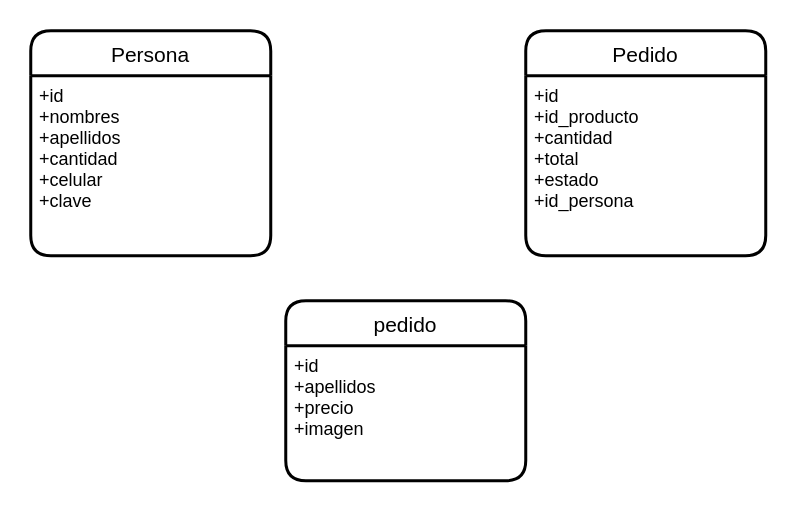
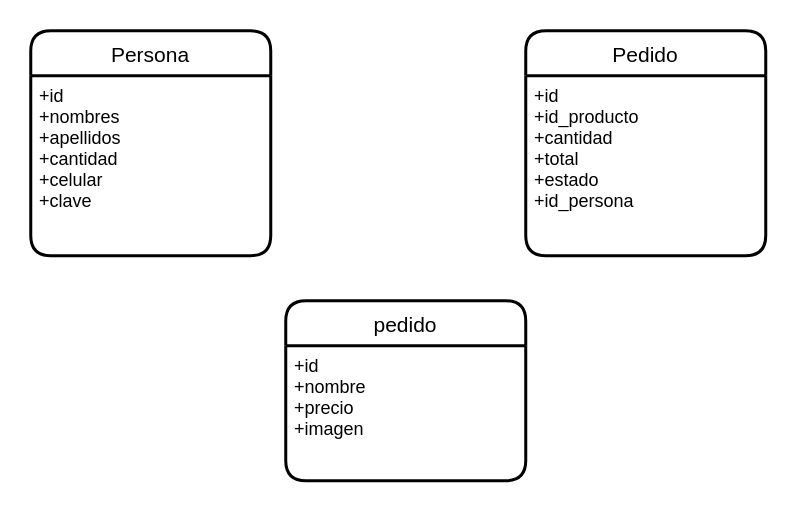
node "+id +apellidos +precio +imagen": label "+id +apellidos +precio +imagen" -> "+id +nombre +precio +imagen"
